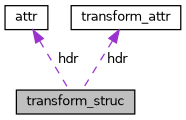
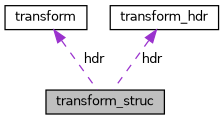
node "attr": label "attr" -> "transform"
node "transform_attr": label "transform_attr" -> "transform_hdr"
